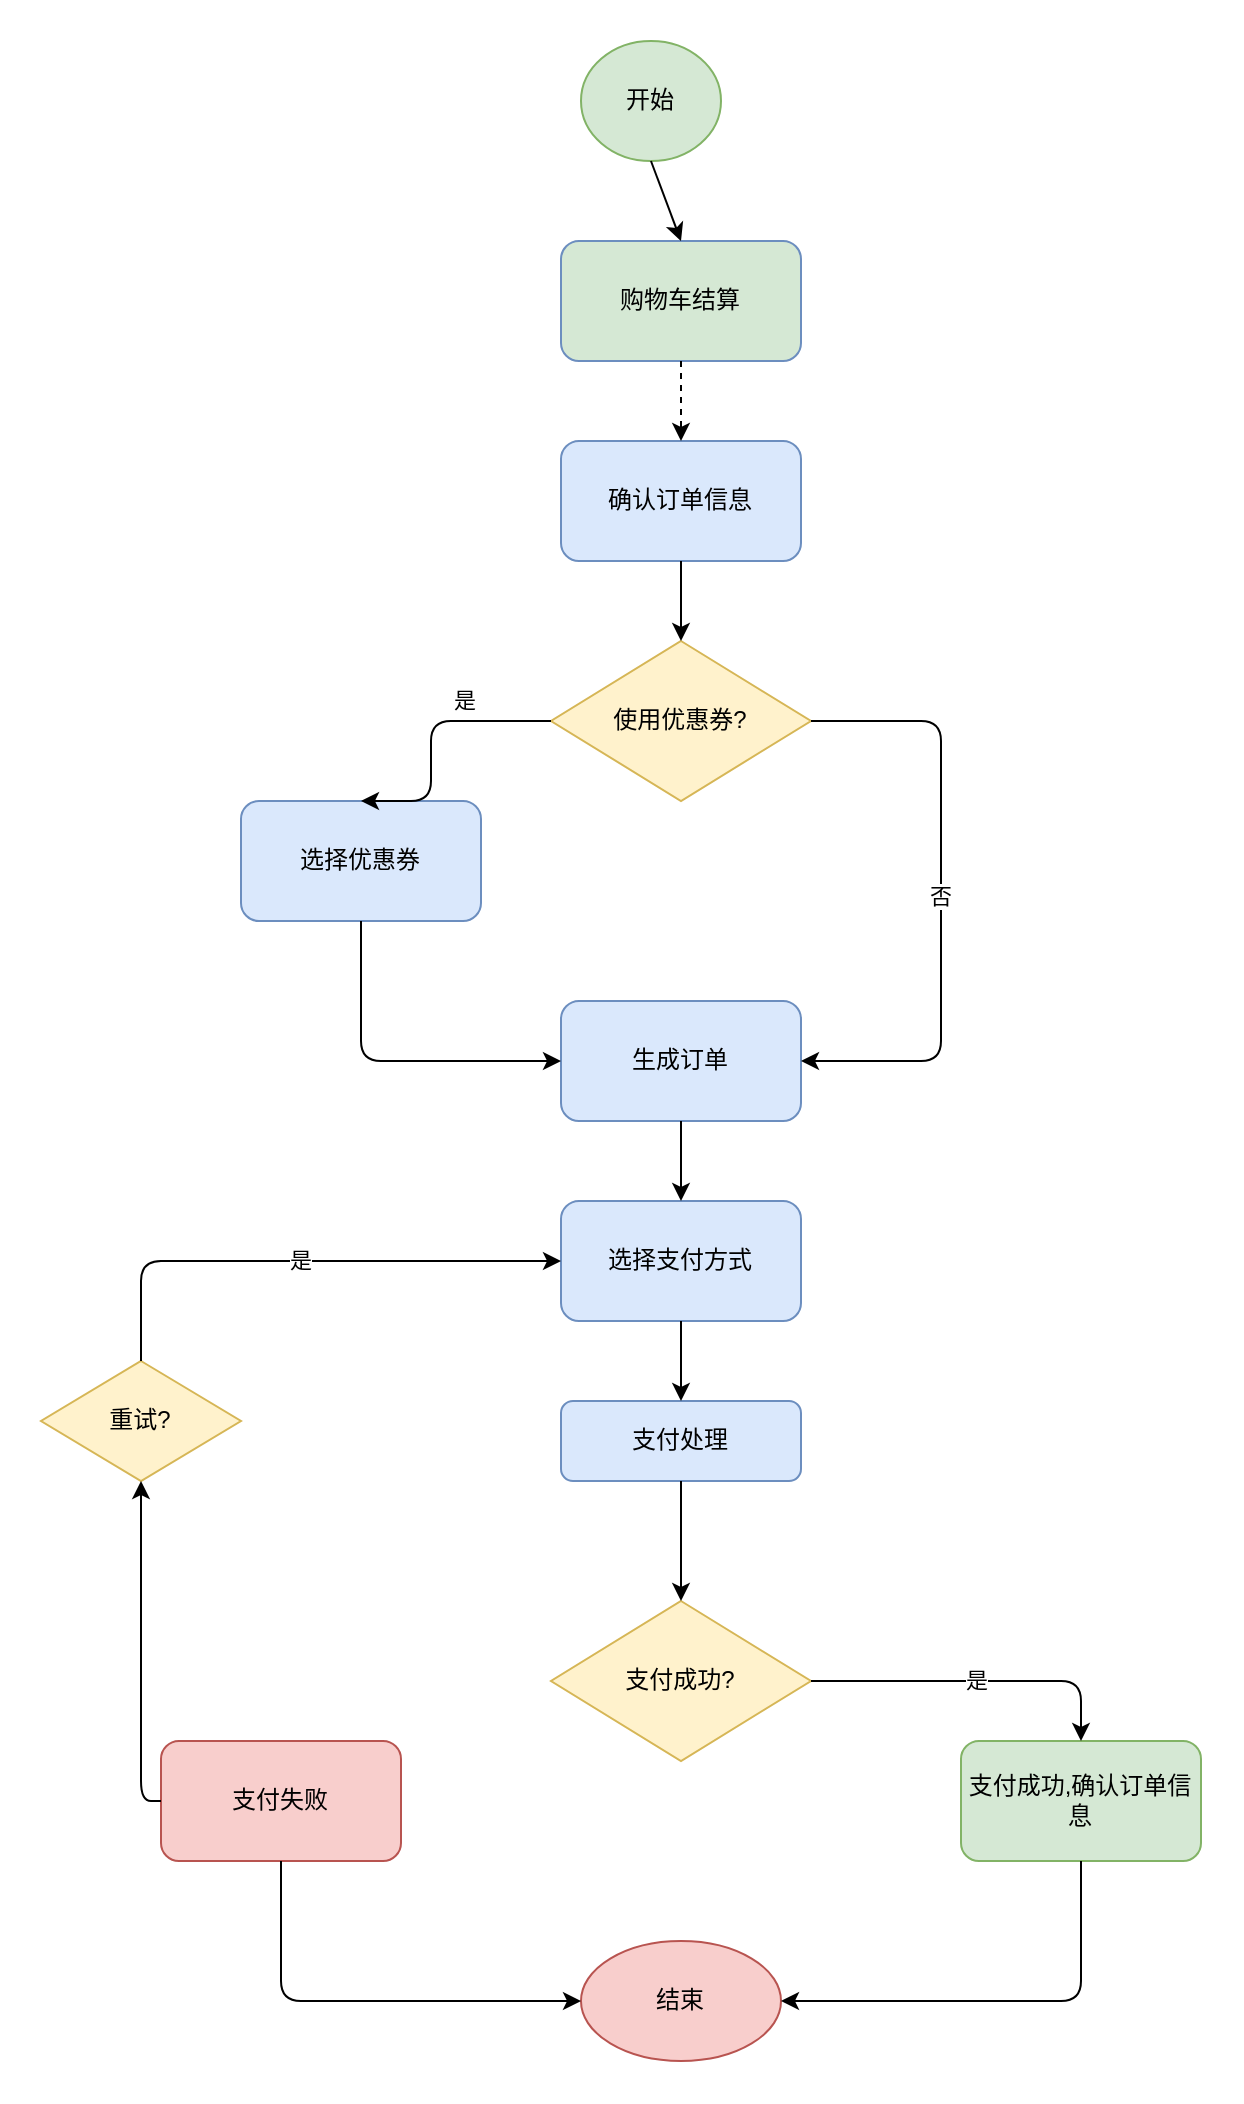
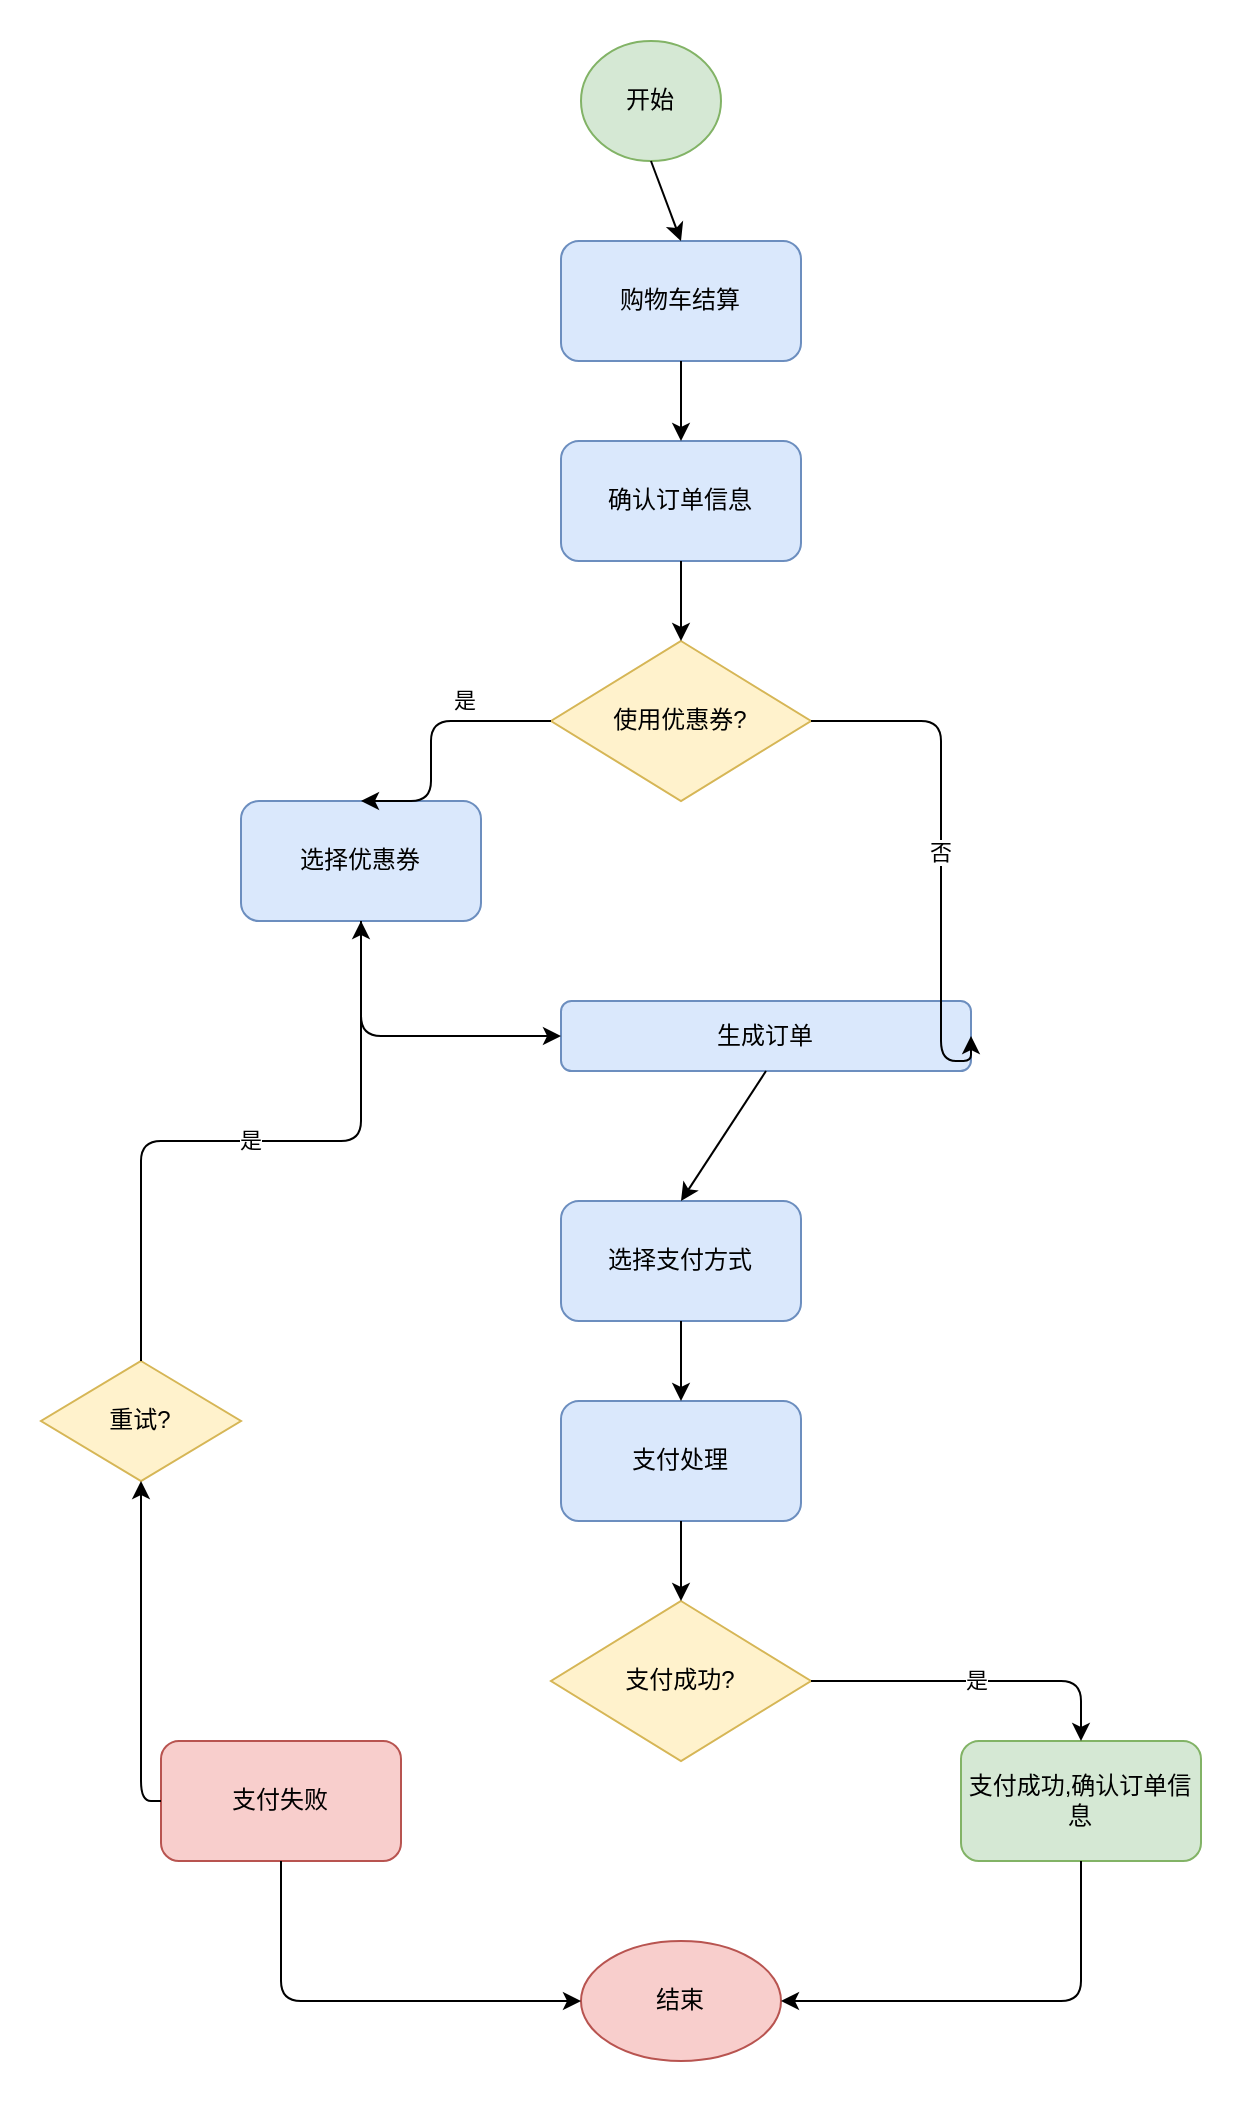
node "购物车结算": fillcolor #d5e8d4 -> #dae8fc
edge "购物车结算" -> "确认订单信息": style dashed -> solid
node "生成订单": size 240x120 -> 410x70
edge "重试?" -> "选择支付方式": now "重试?" -> "选择优惠券"
node "支付处理": size 240x80 -> 240x120
